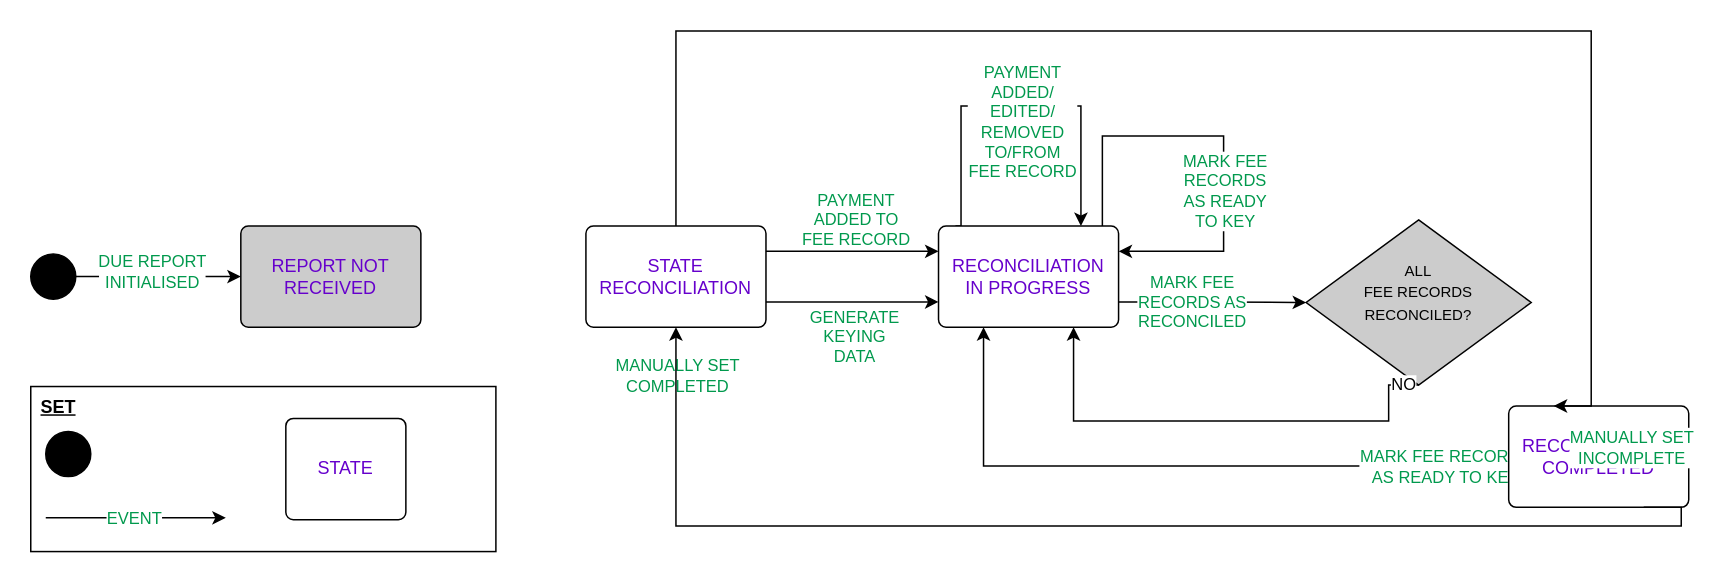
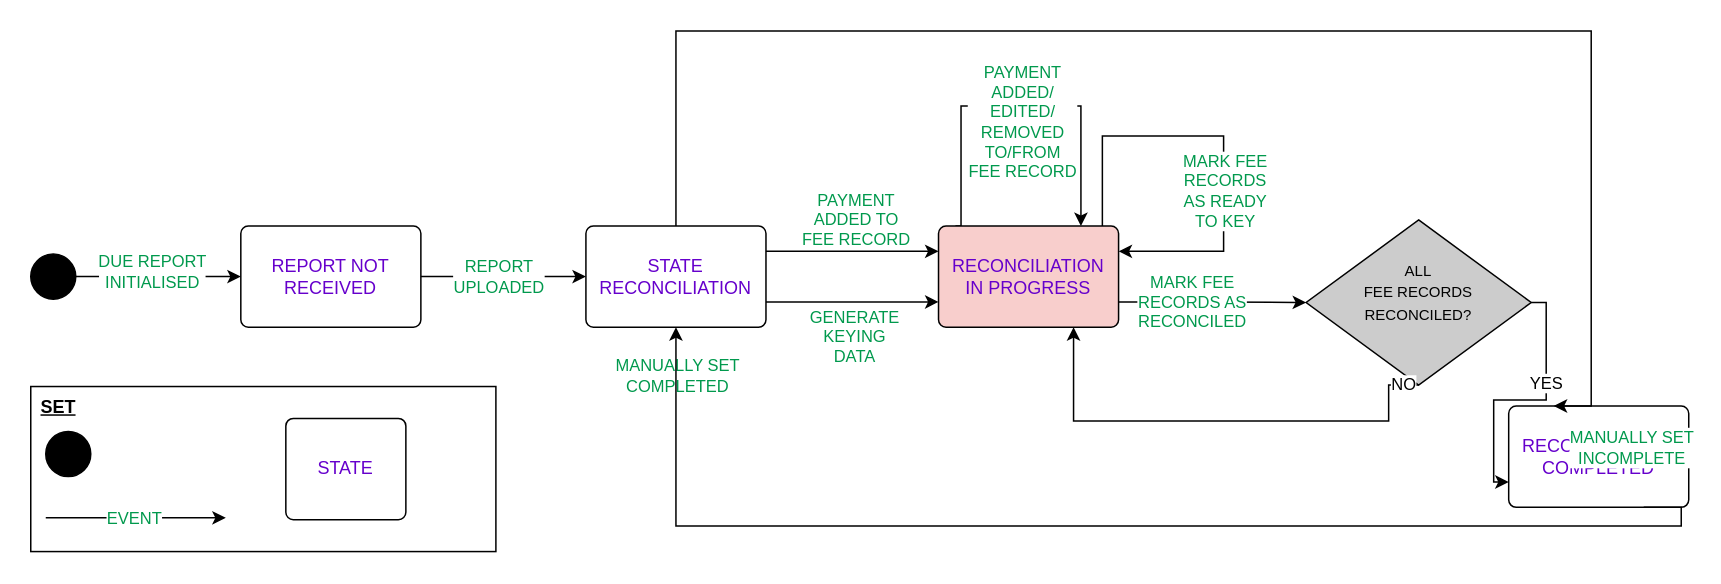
node "REPORT NOT RECEIVED": fillcolor #cccccc -> #ffffff
edge "REPORT NOT RECEIVED" -> "STATE RECONCILIATION": added, label "REPORT UPLOADED"
node "RECONCILIATION IN PROGRESS": fillcolor #ffffff -> #f8cecc
edge "ALLFEE RECORDSRECONCILED?" -> "RECONCILIATION COMPLETED": added, label "YES"
edge "RECONCILIATION COMPLETED" -> "RECONCILIATION IN PROGRESS": removed, label "MARK FEE RECORDS AS READY TO KEY"
